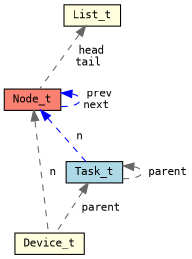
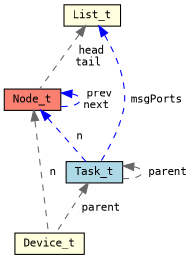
edge "Task_t" -> "List_t": added, label "msgPorts"
